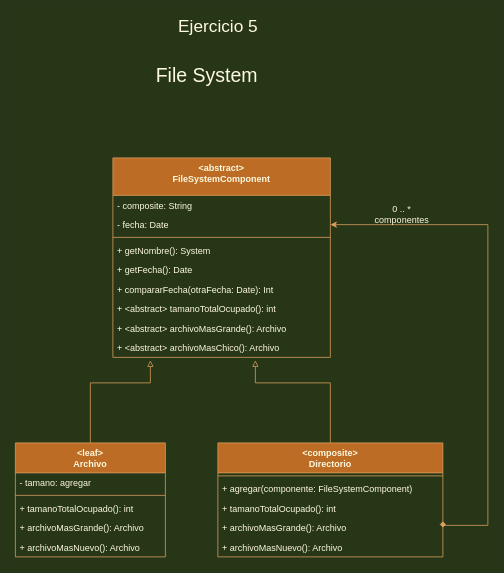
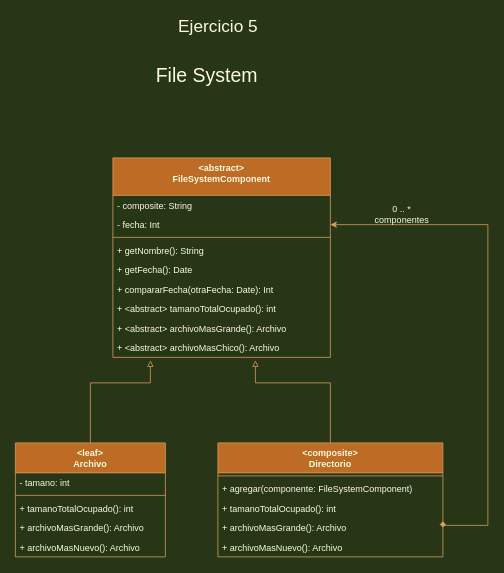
node "- fecha: Date": label "- fecha: Date" -> "- fecha: Int"
node "+ getNombre(): System": label "+ getNombre(): System" -> "+ getNombre(): String"
node "- tamano: agregar": label "- tamano: agregar" -> "- tamano: int"
